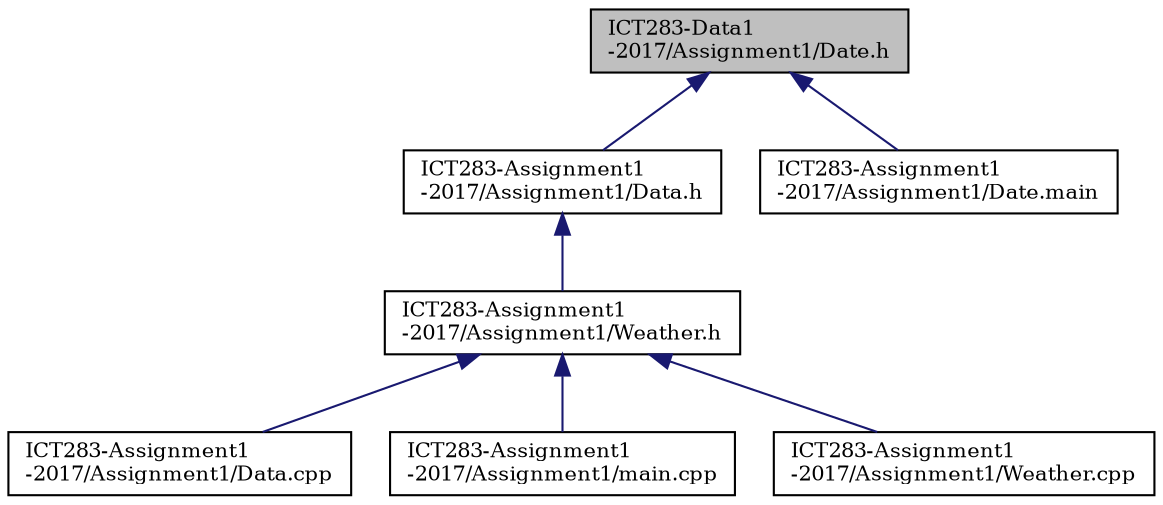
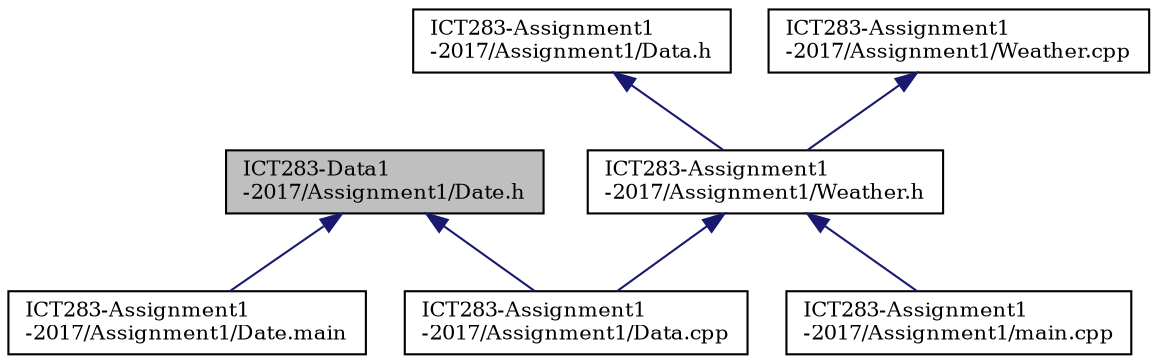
edge "ICT283-Assignment1 -2017/Assignment1/Data.h" -> "ICT283-Data1 -2017/Assignment1/Date.h": now "ICT283-Assignment1 -2017/Assignment1/Data.cpp" -> "ICT283-Data1 -2017/Assignment1/Date.h"
edge "ICT283-Assignment1 -2017/Assignment1/Weather.cpp" -> "ICT283-Assignment1 -2017/Assignment1/Weather.h": reversed
